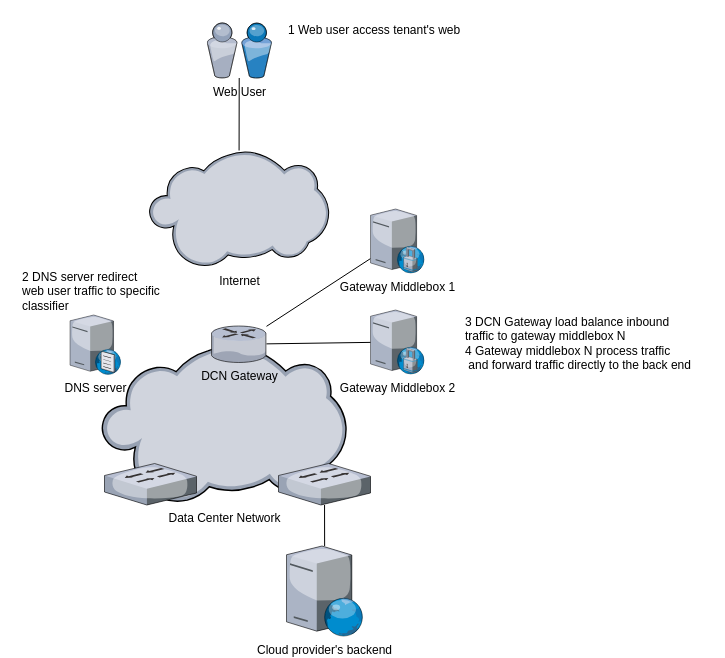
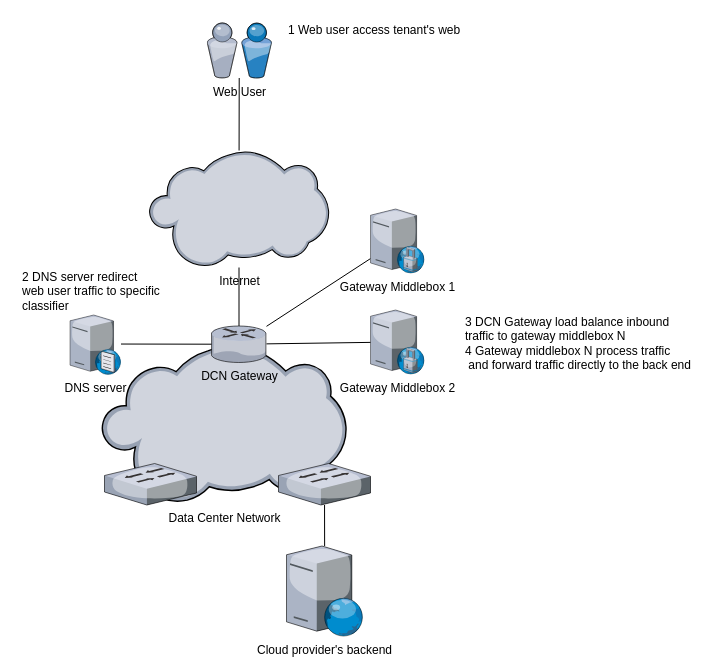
edge "Internet" -- "DCN Gateway": added
edge "DNS server" -- "DCN Gateway": added
